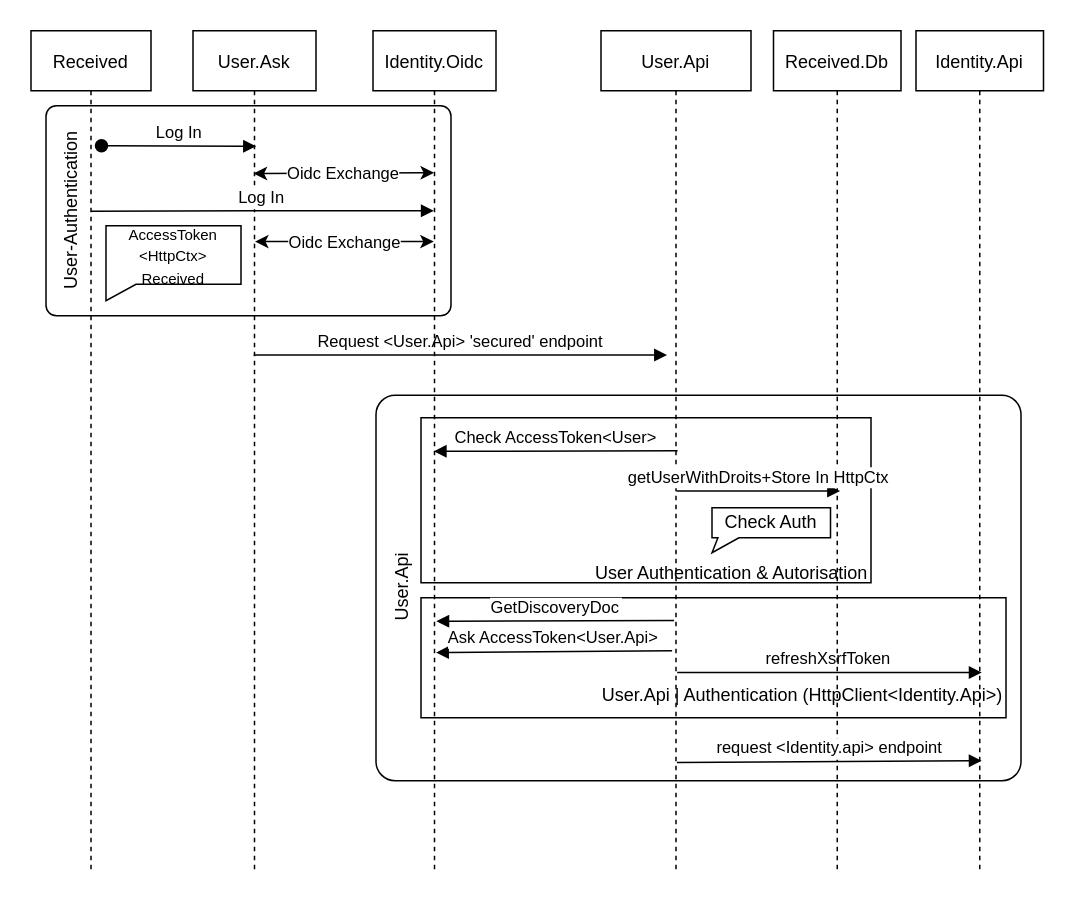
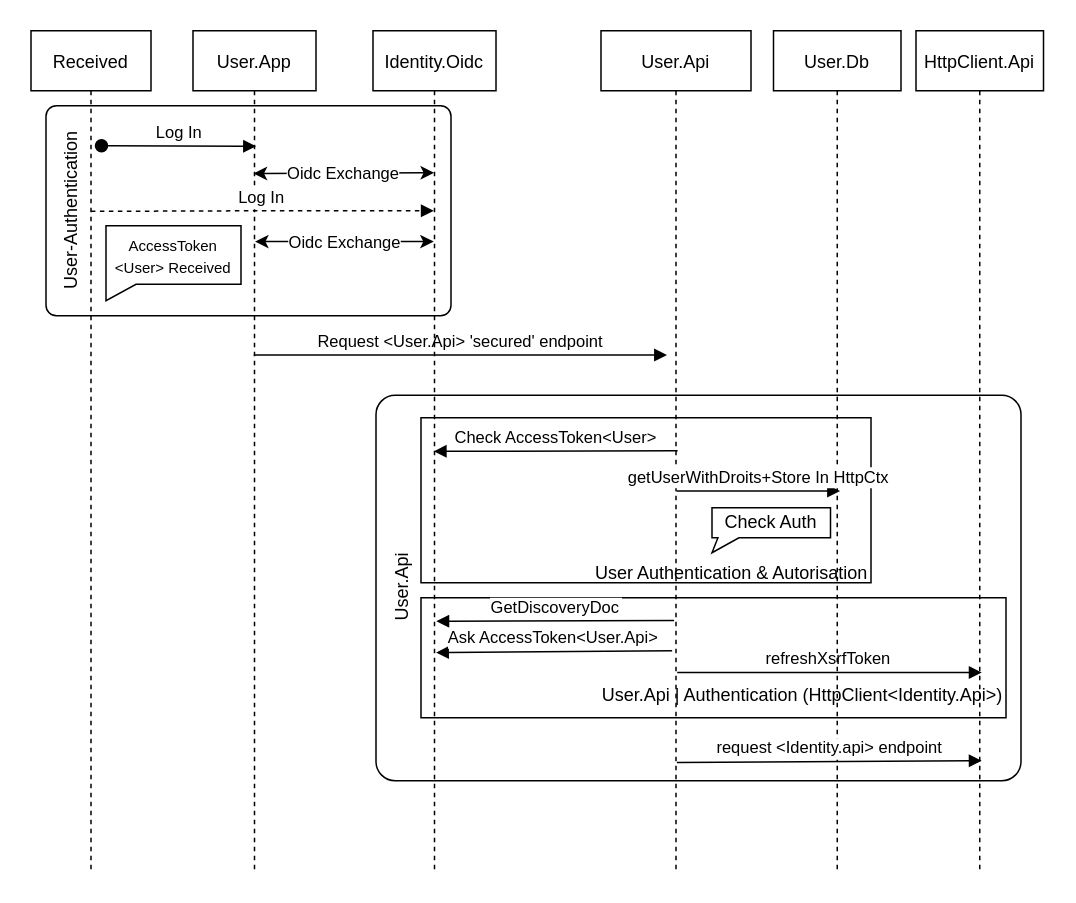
node "User.Ask": label "User.Ask" -> "User.App"
node "Received.Db": label "Received.Db" -> "User.Db"
node "Identity.Api": label "Identity.Api" -> "HttpClient.Api"
edge "Received" -> "Identity.Oidc": style solid -> dashed
node "AccessToken <HttpCtx> Received": label "AccessToken <HttpCtx> Received" -> "AccessToken <User> Received"
